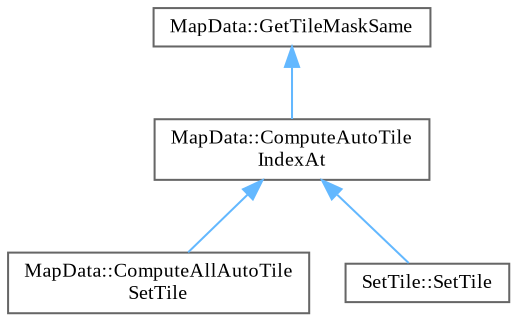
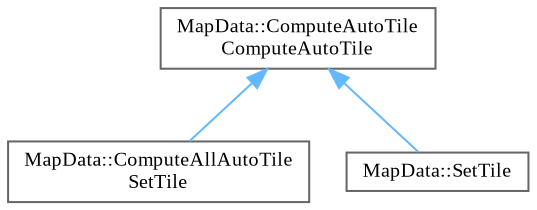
node "MapData::GetTileMaskSame": removed
node "MapData::ComputeAutoTile IndexAt": label "MapData::ComputeAutoTile IndexAt" -> "MapData::ComputeAutoTile ComputeAutoTile"
node "SetTile::SetTile": label "SetTile::SetTile" -> "MapData::SetTile"
